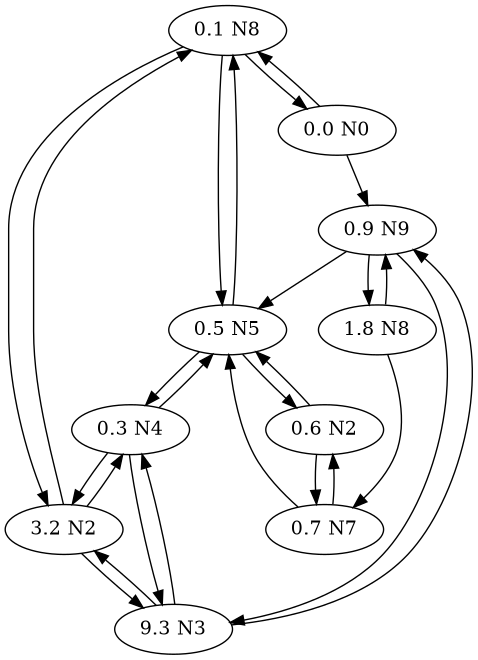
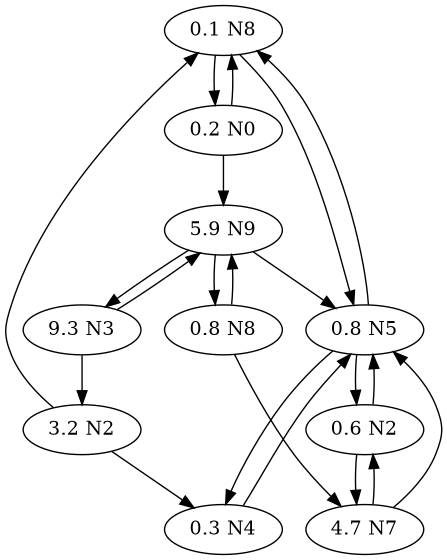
node "0.0 N0": label "0.0 N0" -> "0.2 N0"
edge "0.1 N8" -> "3.2 N2": removed
node "0.9 N9": label "0.9 N9" -> "5.9 N9"
node "0.5 N5": label "0.5 N5" -> "0.8 N5"
node "1.8 N8": label "1.8 N8" -> "0.8 N8"
edge "0.3 N4" -> "3.2 N2": removed
edge "0.3 N4" -> "9.3 N3": removed
node "0.7 N7": label "0.7 N7" -> "4.7 N7"
edge "9.3 N3" -> "0.3 N4": removed
edge "3.2 N2" -> "9.3 N3": removed
